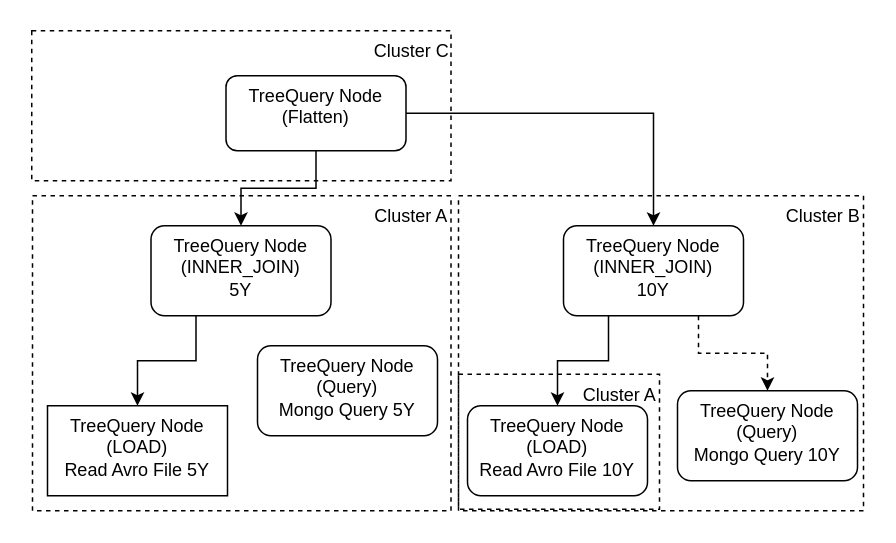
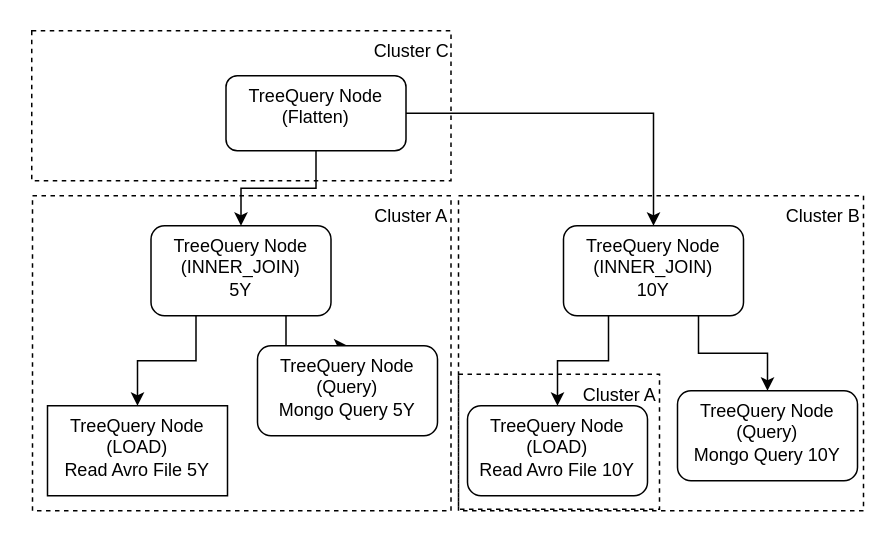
edge "TreeQuery Node (INNER_JOIN) 5Y" -> "TreeQuery Node (Query) Mongo Query 5Y": added
edge "TreeQuery Node (INNER_JOIN) 10Y" -> "TreeQuery Node (Query) Mongo Query 10Y": style dashed -> solid
